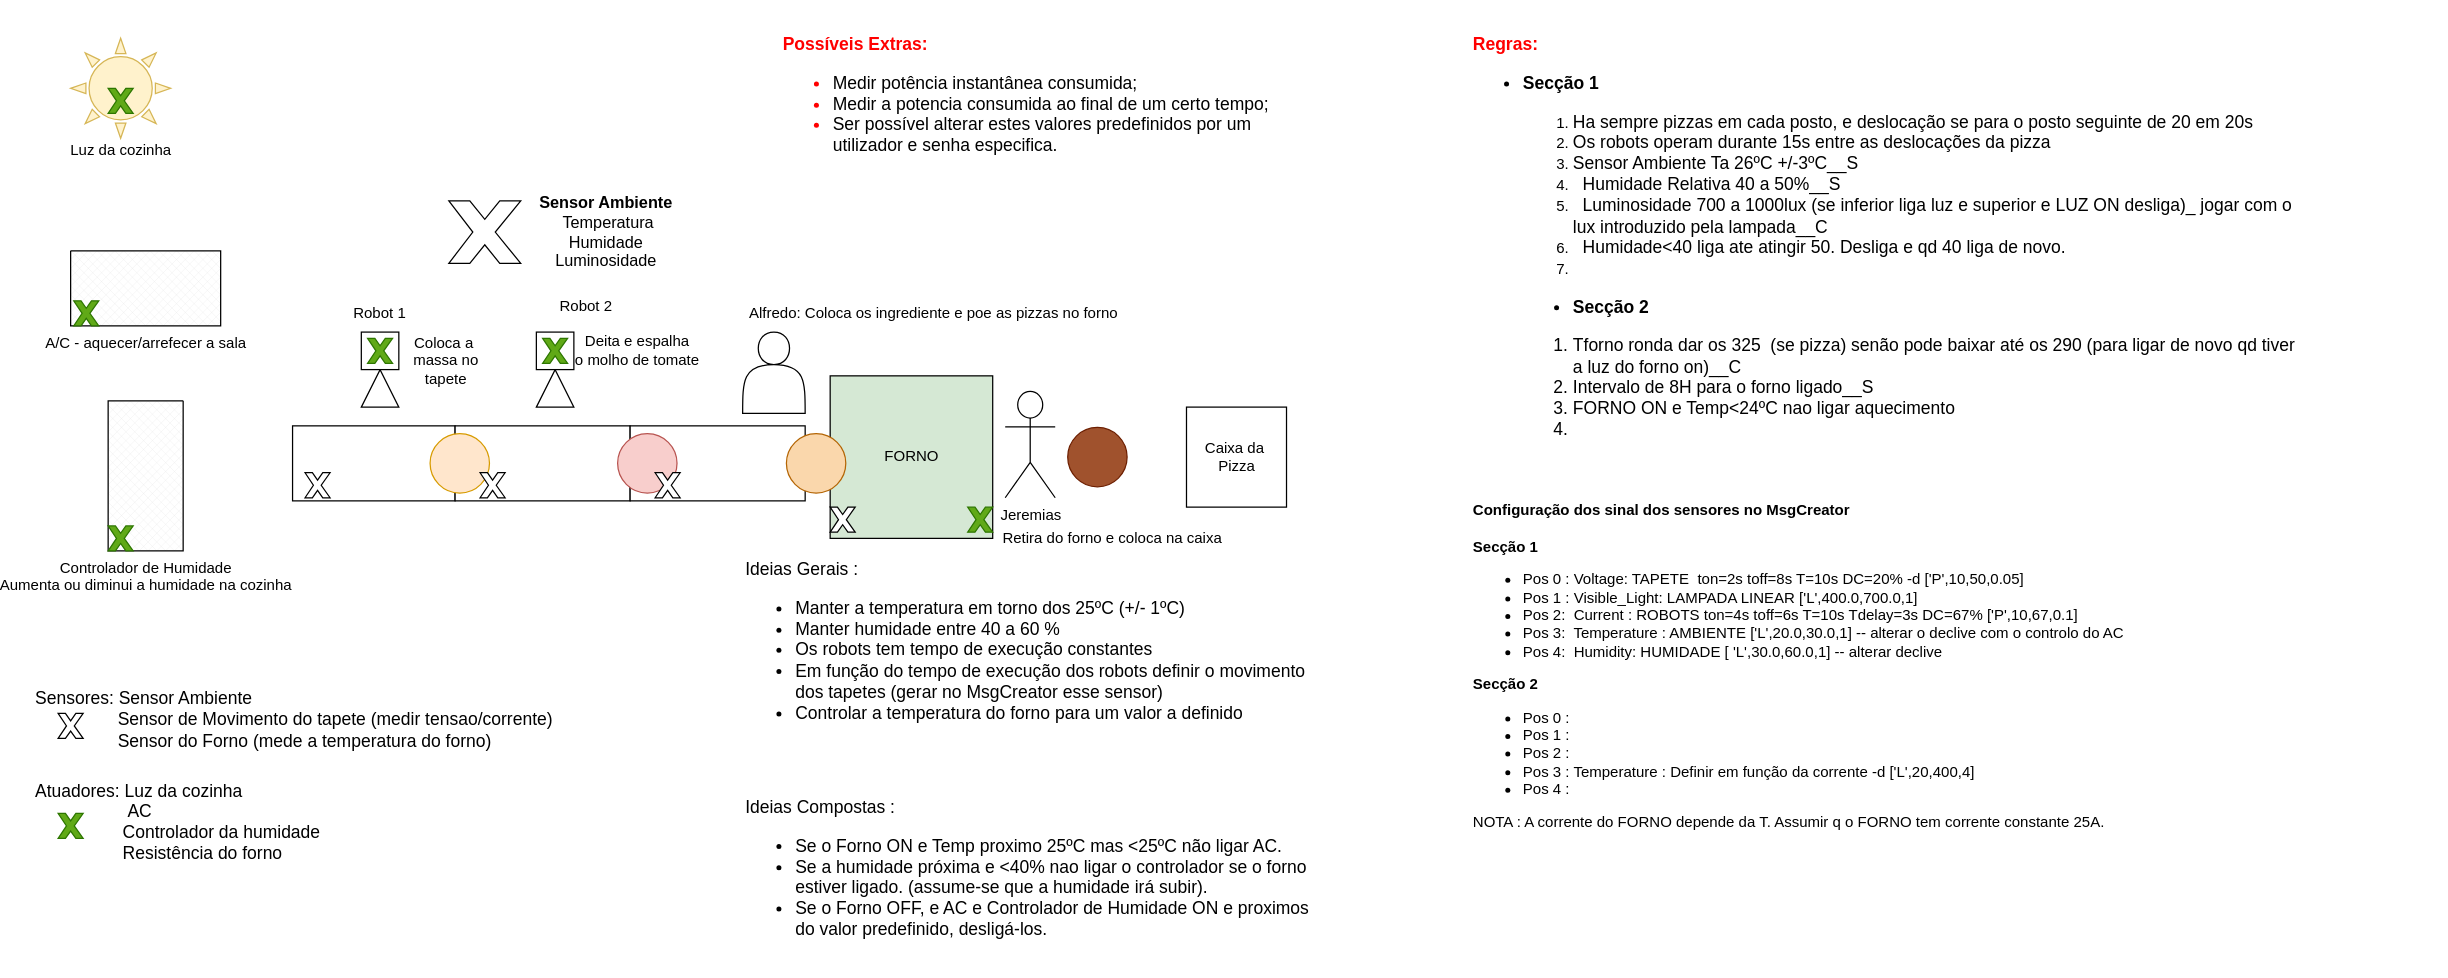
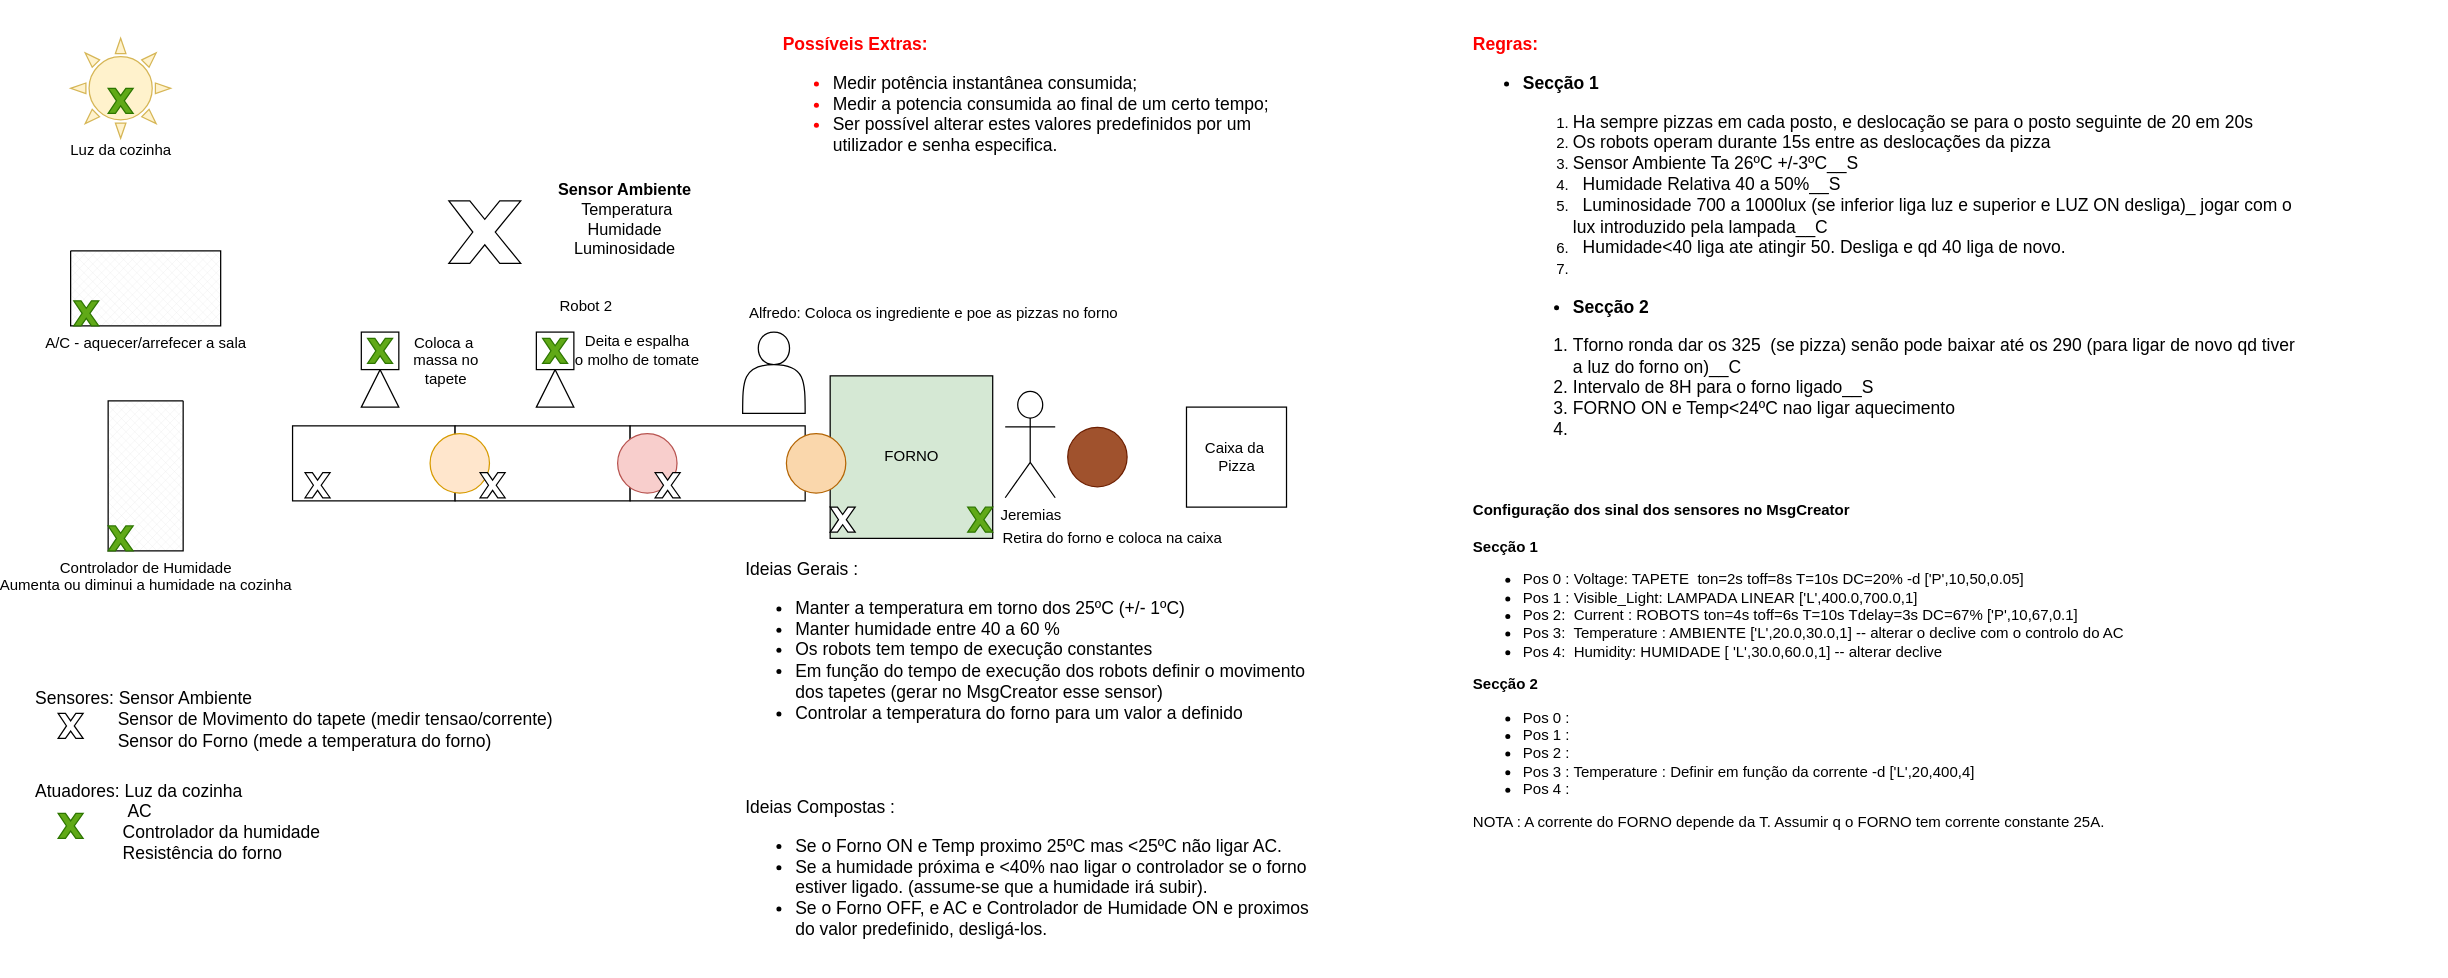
node "Sensor Ambiente Temperatura Humidade Luminosidade": moved (605, 232) -> (624, 219)
node "Robot 1": removed
